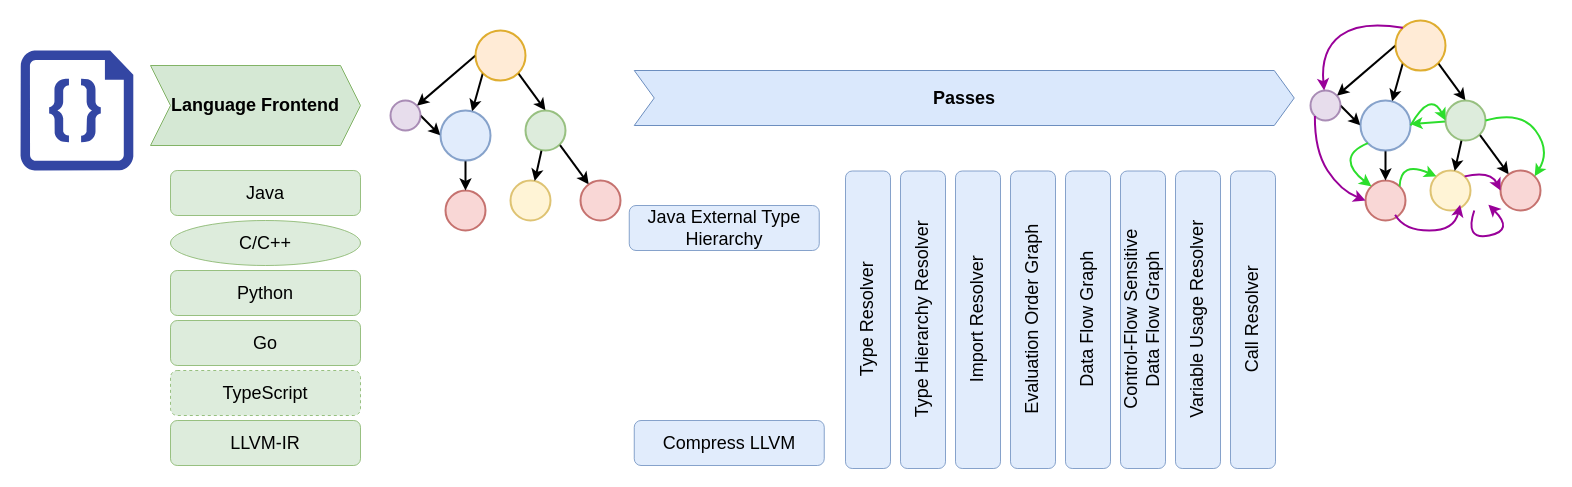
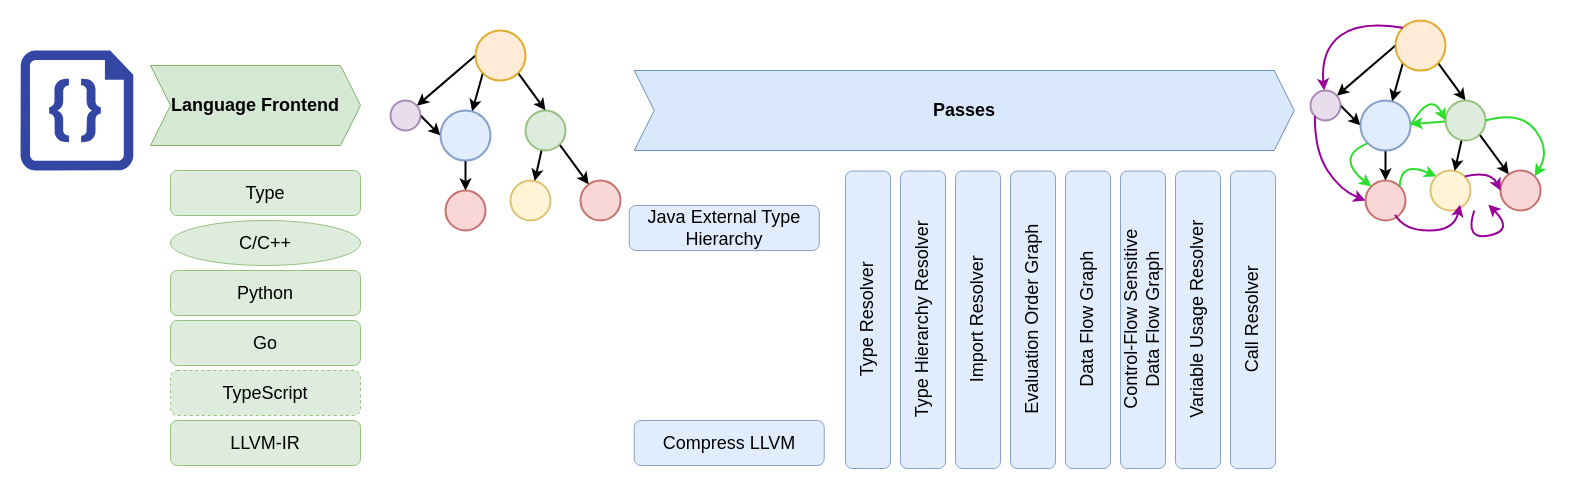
node "Passes": size 660x55 -> 660x80
node "Java": label "Java" -> "Type"
